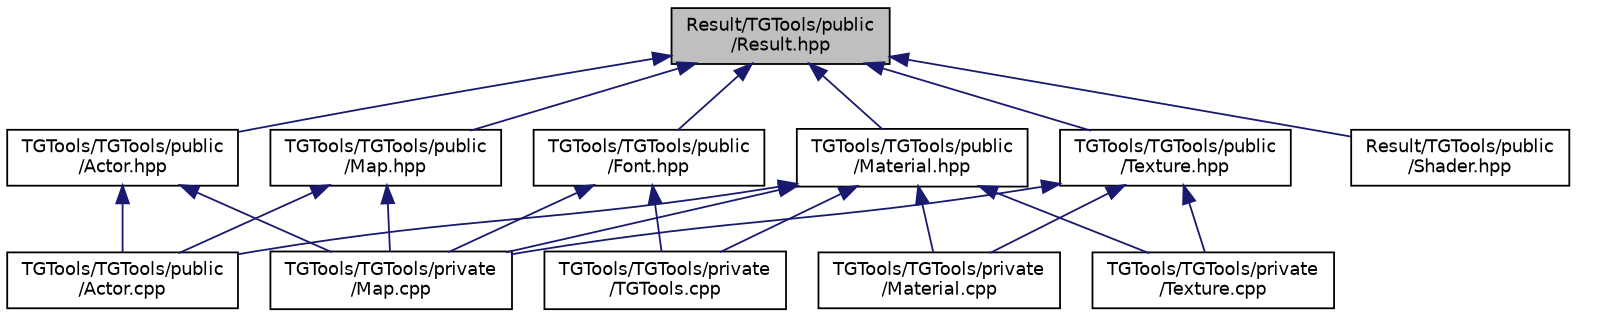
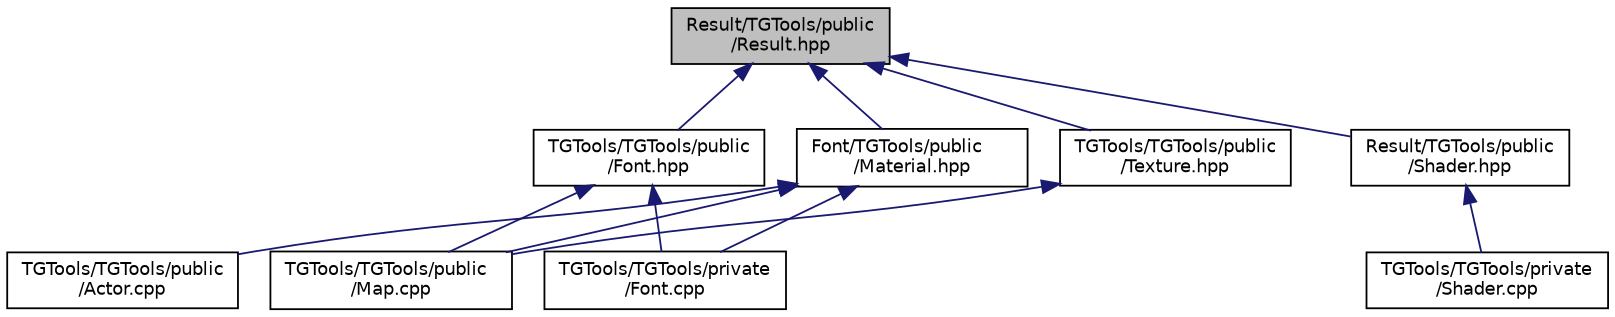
node "TGTools/TGTools/public /Actor.hpp": removed
node "TGTools/TGTools/public /Map.hpp": removed
node "TGTools/TGTools/public /Material.hpp": label "TGTools/TGTools/public /Material.hpp" -> "Font/TGTools/public /Material.hpp"
node "TGTools/TGTools/private /Map.cpp": label "TGTools/TGTools/private /Map.cpp" -> "TGTools/TGTools/public /Map.cpp"
node "TGTools/TGTools/private /TGTools.cpp": label "TGTools/TGTools/private /TGTools.cpp" -> "TGTools/TGTools/private /Font.cpp"
node "TGTools/TGTools/private /Material.cpp": removed
node "TGTools/TGTools/private /Texture.cpp": removed
node "TGTools/TGTools/private /Shader.cpp": added
